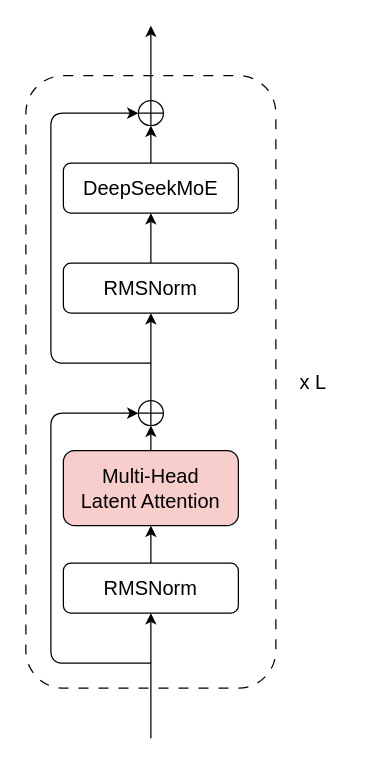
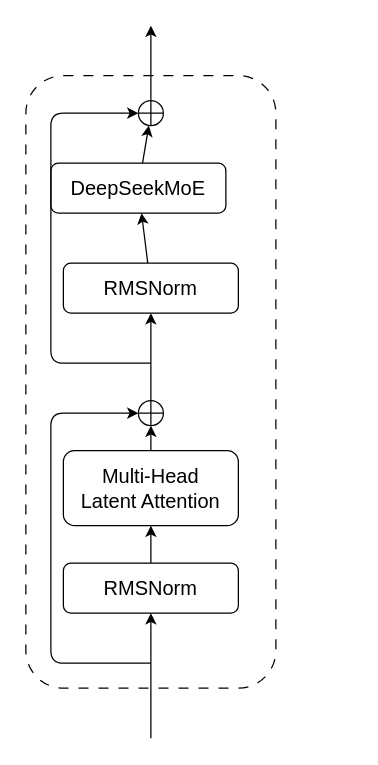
node "DeepSeekMoE": moved (151, 188) -> (138, 188)
node "x L": removed
node "Multi-Head Latent Attention": fillcolor #f8cecc -> #ffffff
